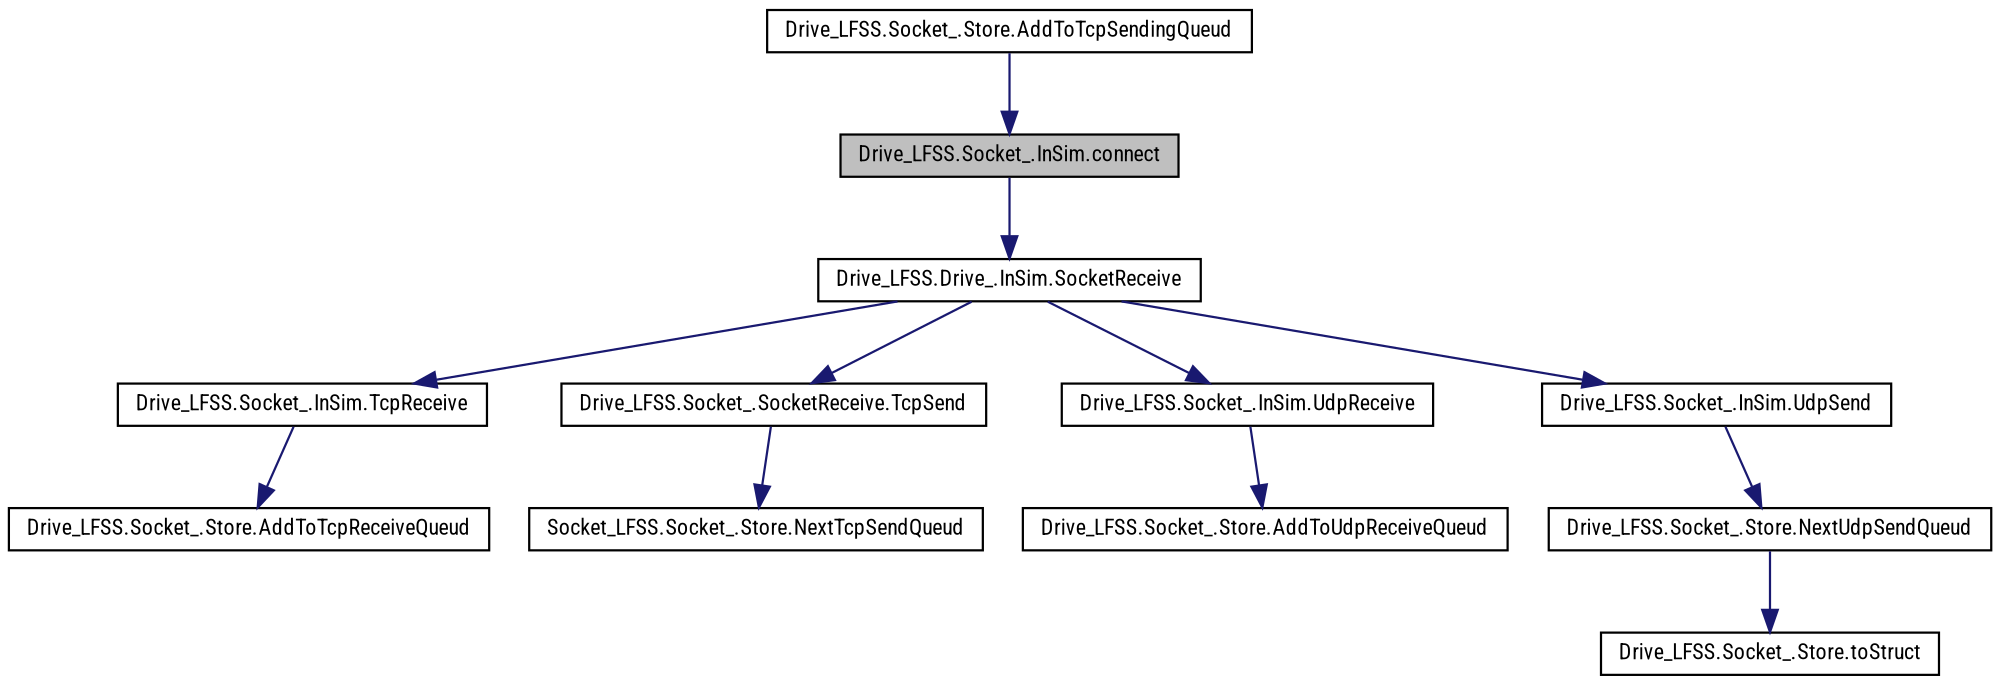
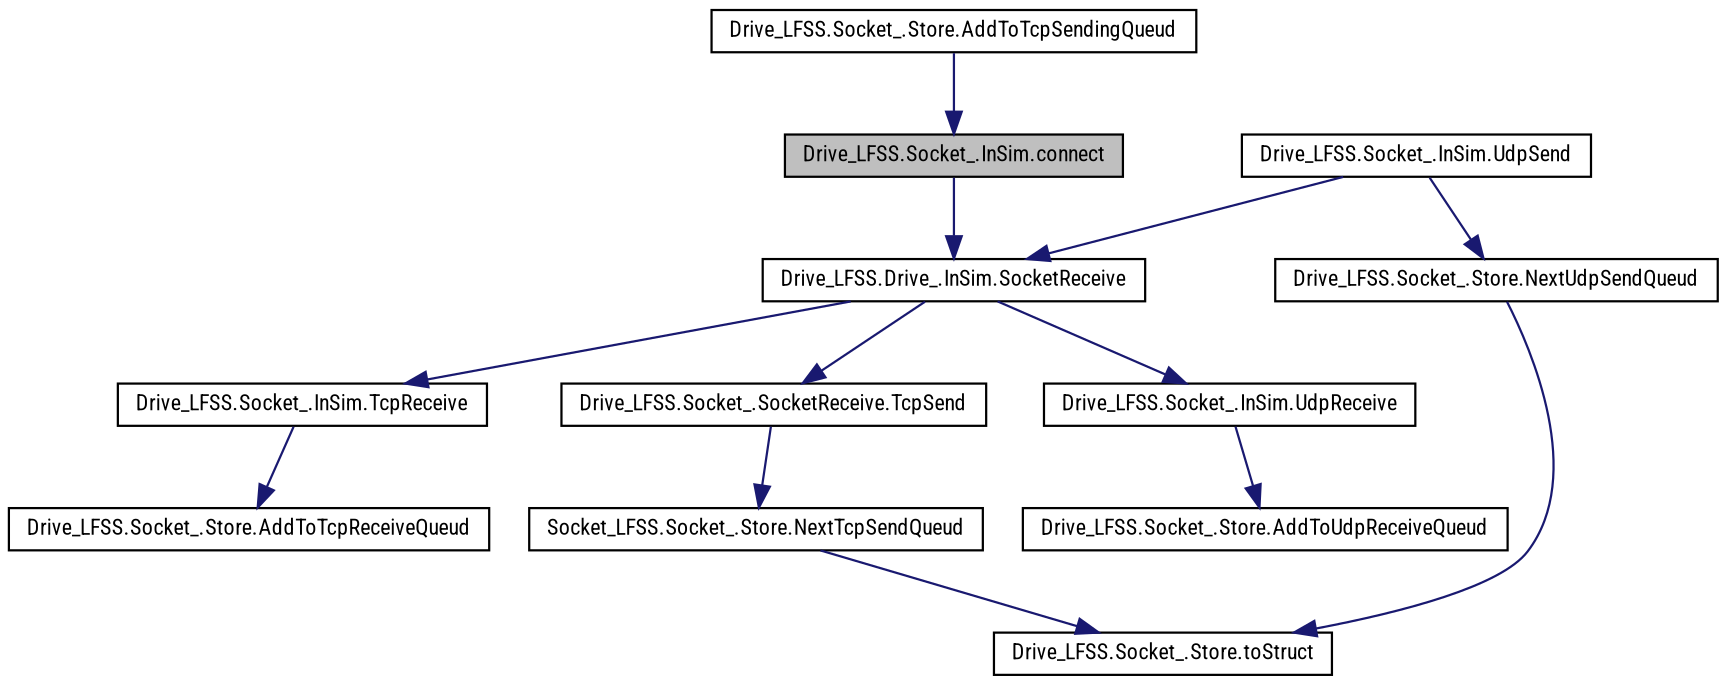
edge "Drive_LFSS.Drive_.InSim.SocketReceive" -> "Drive_LFSS.Socket_.InSim.UdpSend": reversed
edge "Socket_LFSS.Socket_.Store.NextTcpSendQueud" -> "Drive_LFSS.Socket_.Store.toStruct": added
